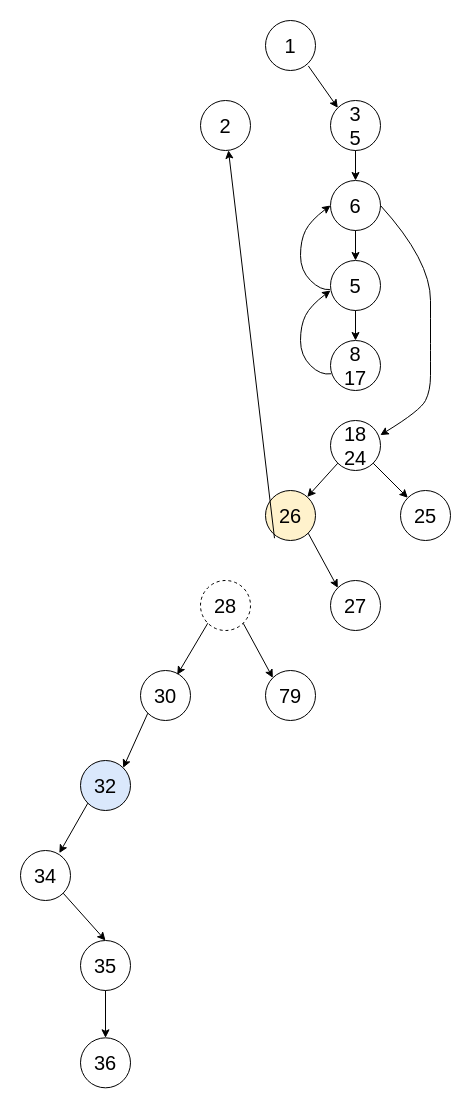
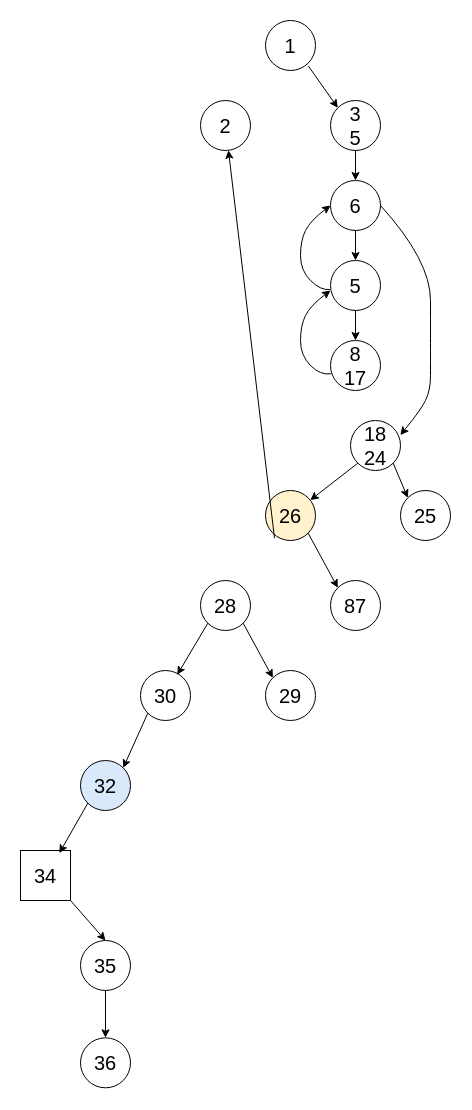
node "18 24": moved (356, 446) -> (376, 446)
node "28": style dashed -> solid
node "27": label "27" -> "87"
node "79": label "79" -> "29"
node "34": shape ellipse -> rectangle
